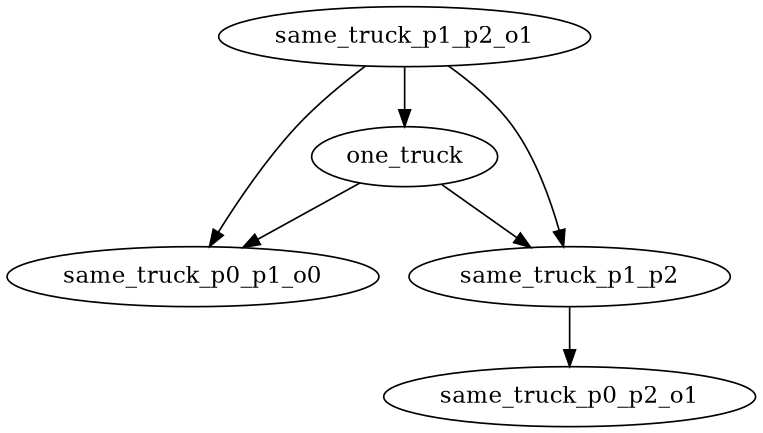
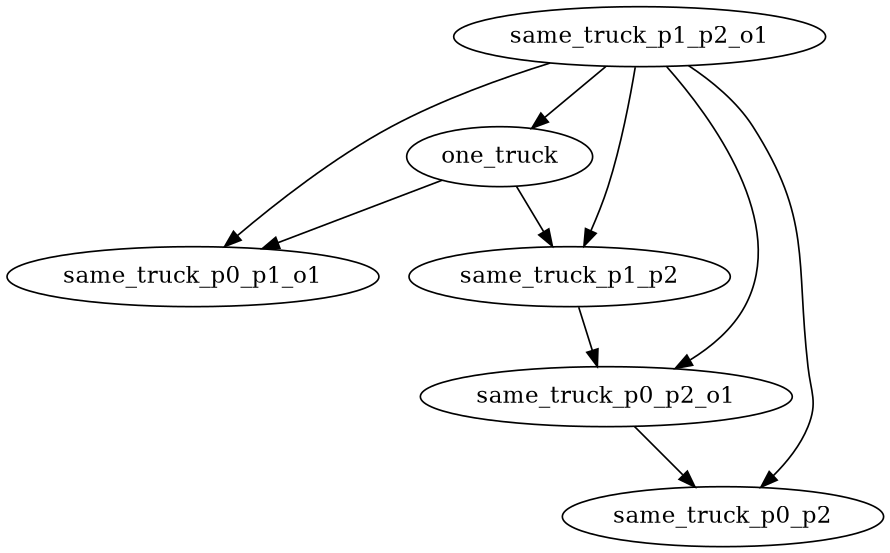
edge "same_truck_p1_p2_o1" -> "same_truck_p0_p2_o1": added
node "same_truck_p0_p1_o0": label "same_truck_p0_p1_o0" -> "same_truck_p0_p1_o1"
node "same_truck_p0_p2": added
